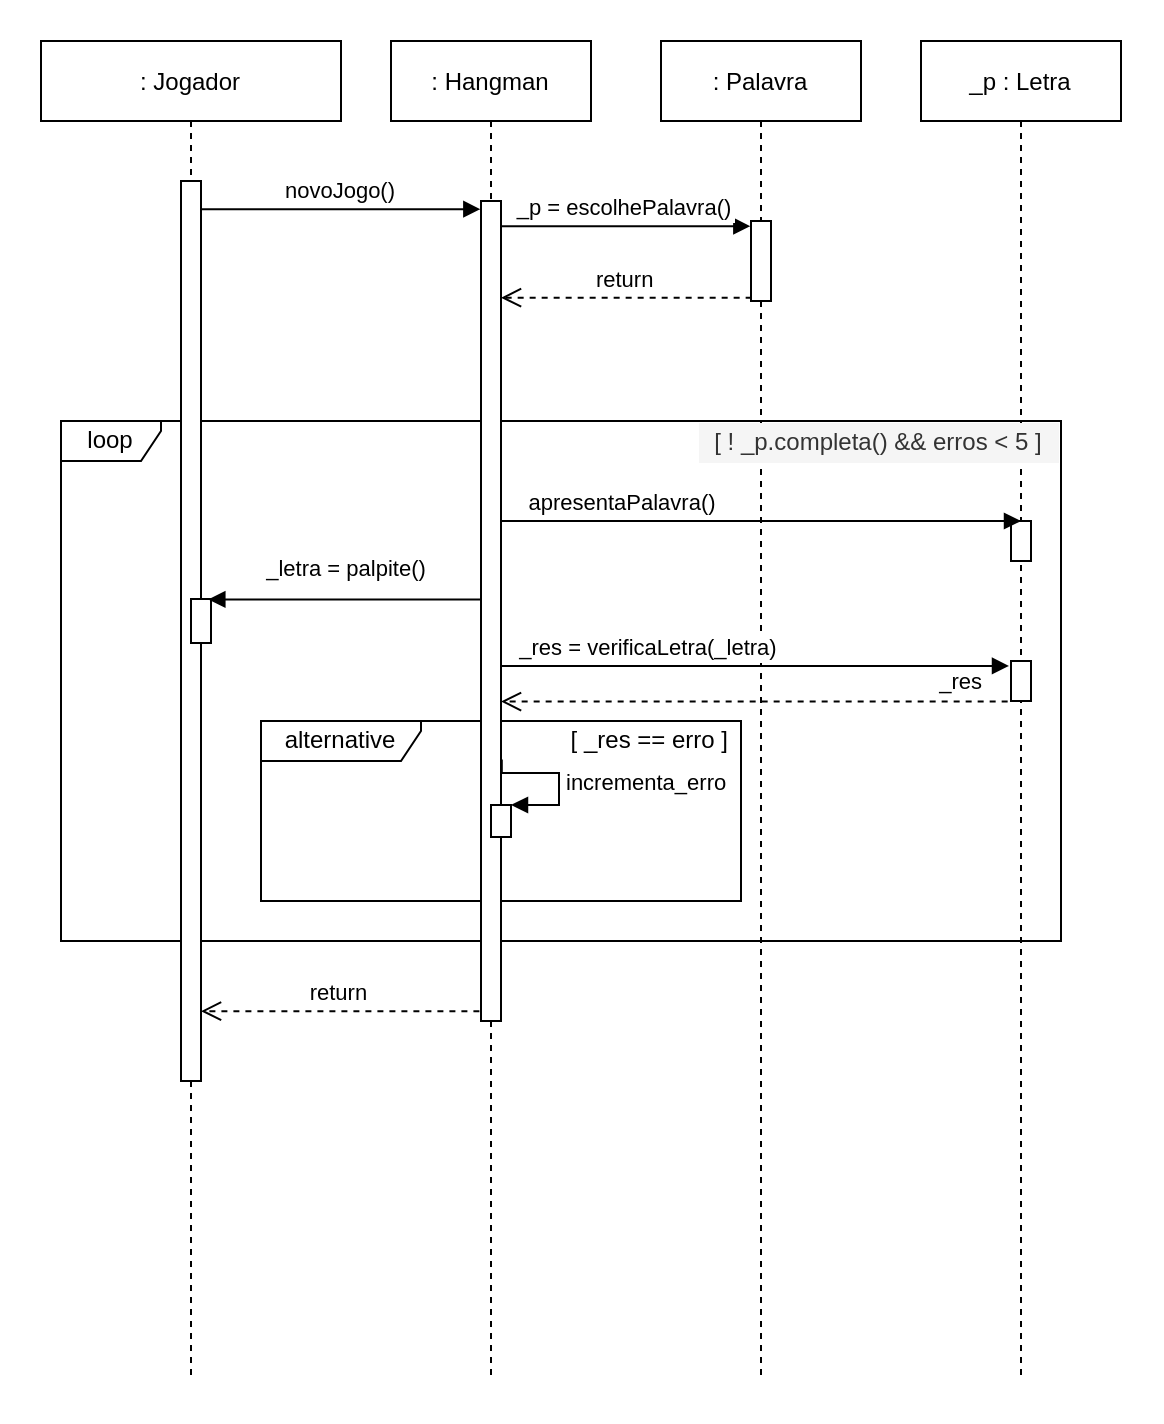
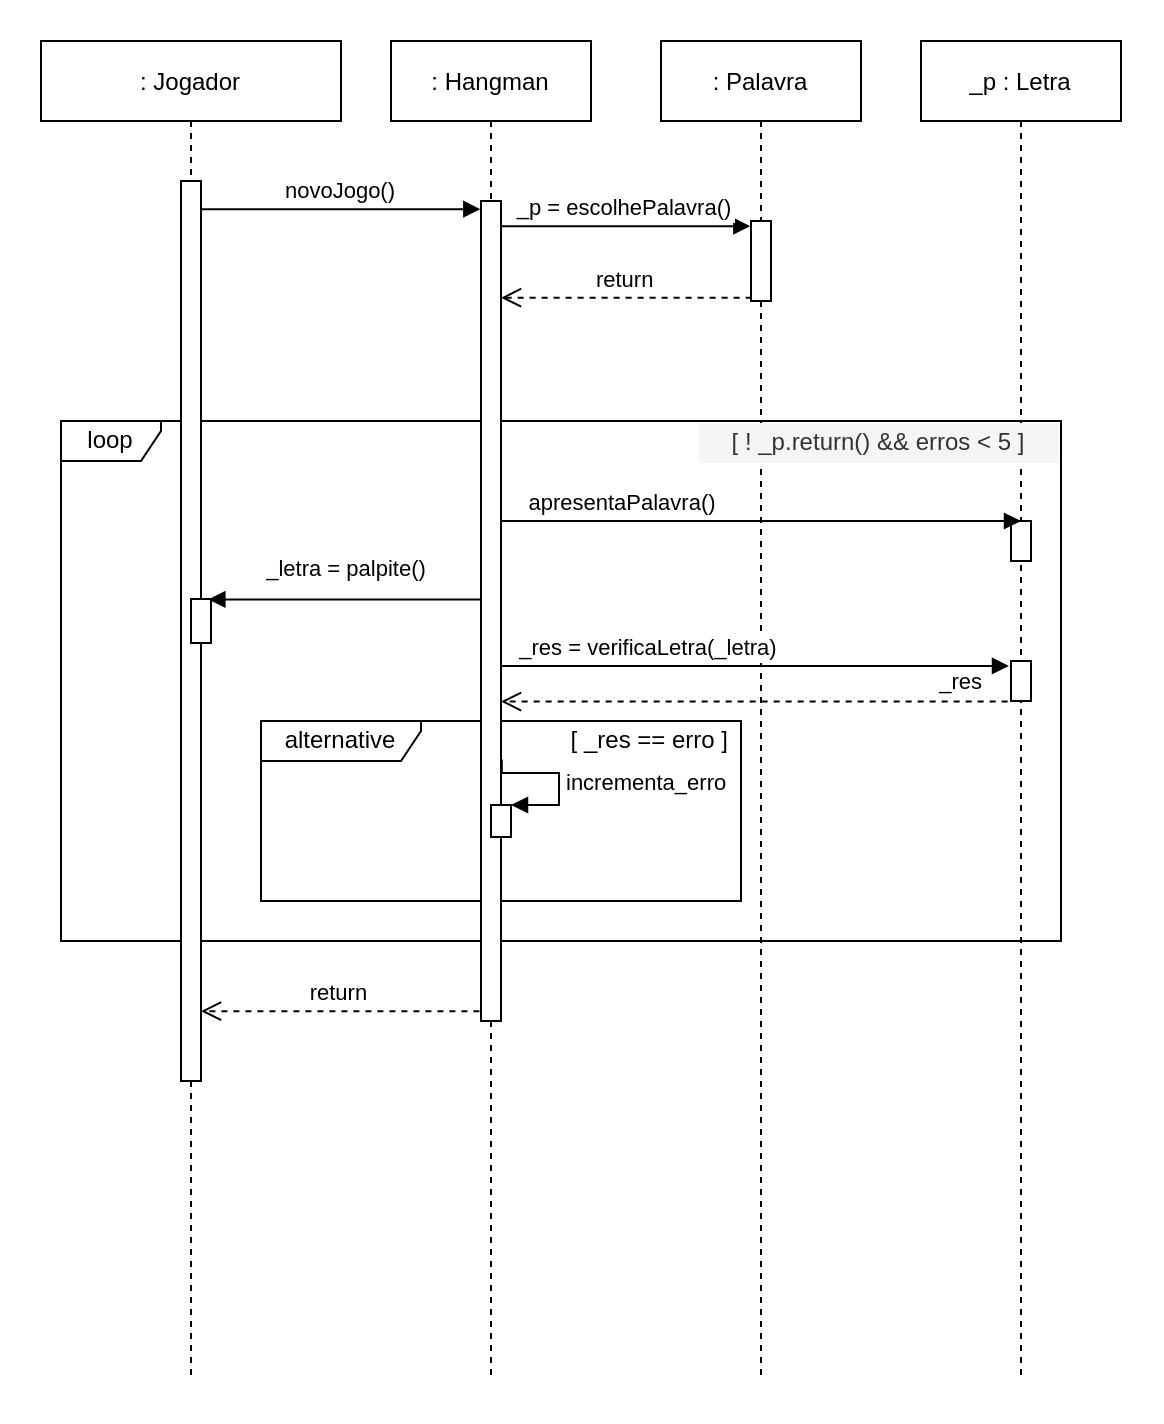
node "[ ! _p.completa() && erros < 5 ]": label "[ ! _p.completa() && erros < 5 ]" -> "[ ! _p.return() && erros < 5 ]"
